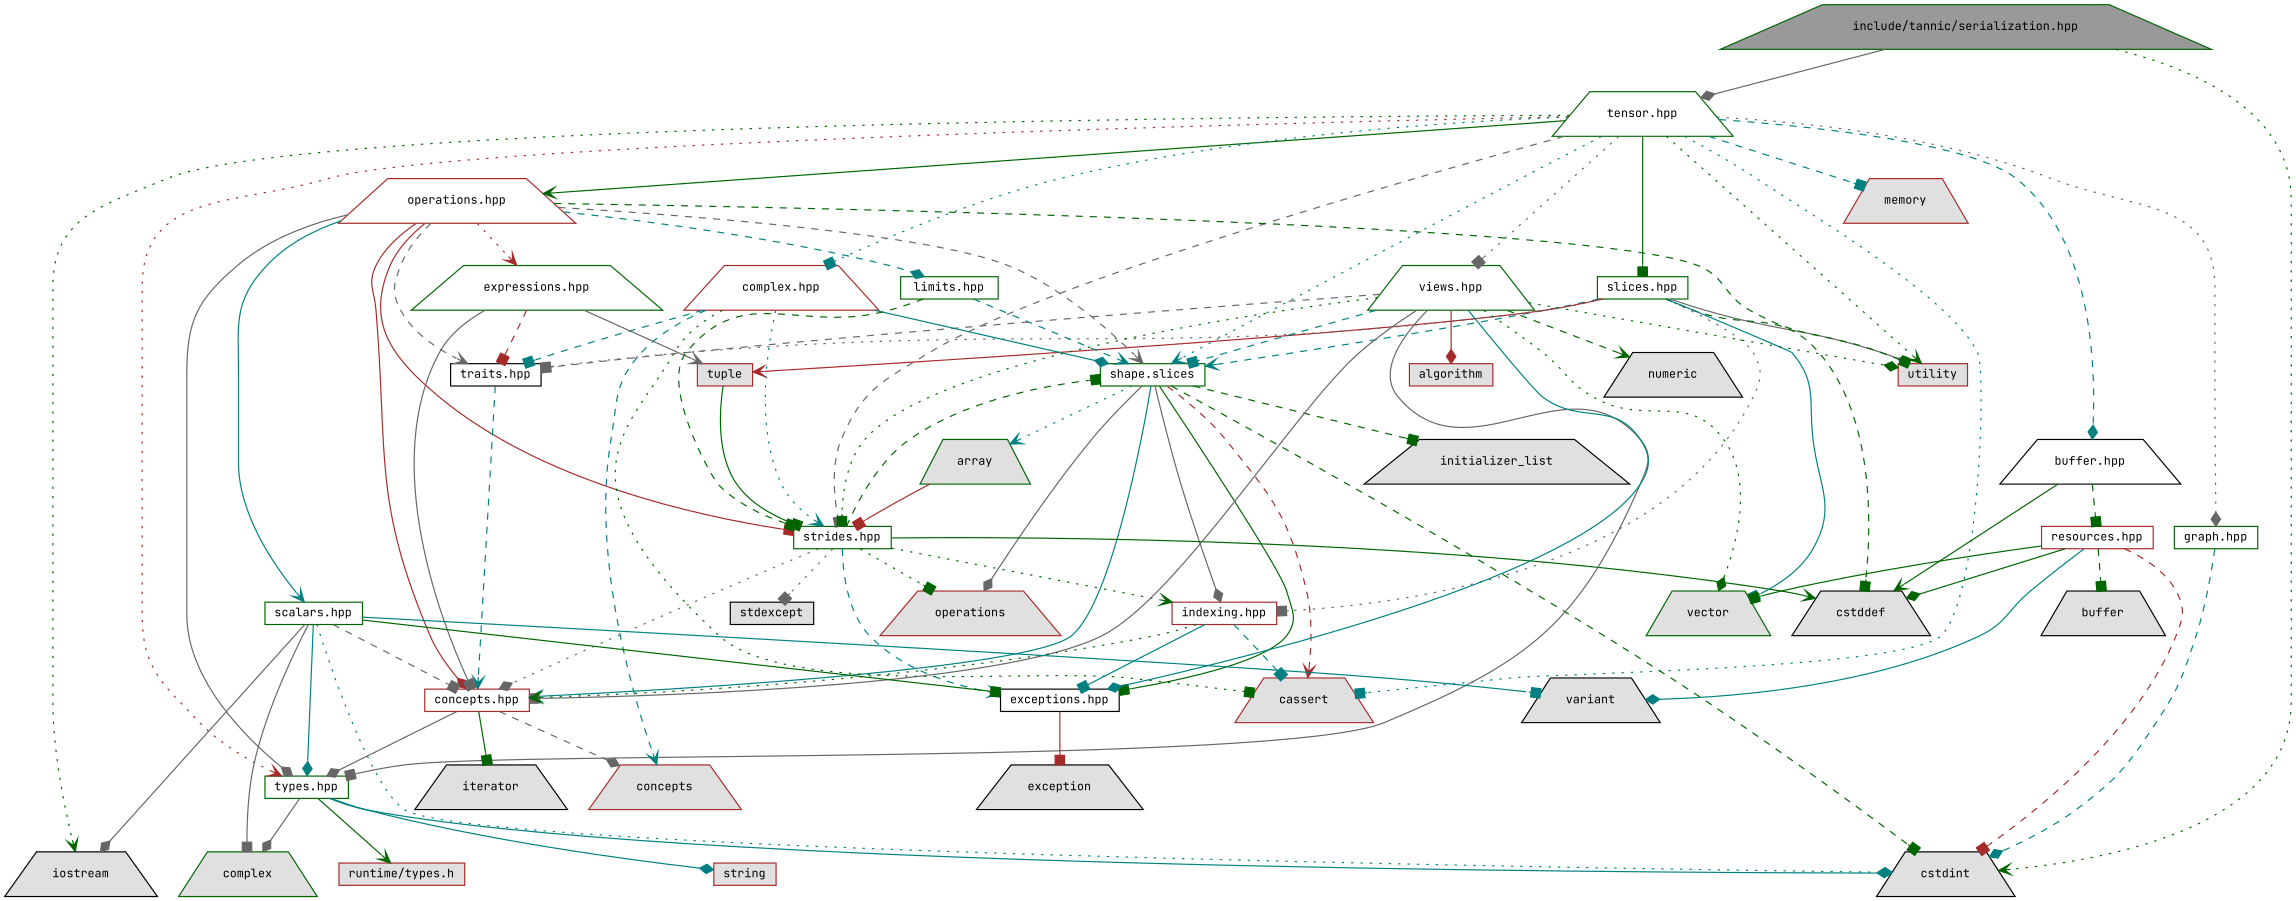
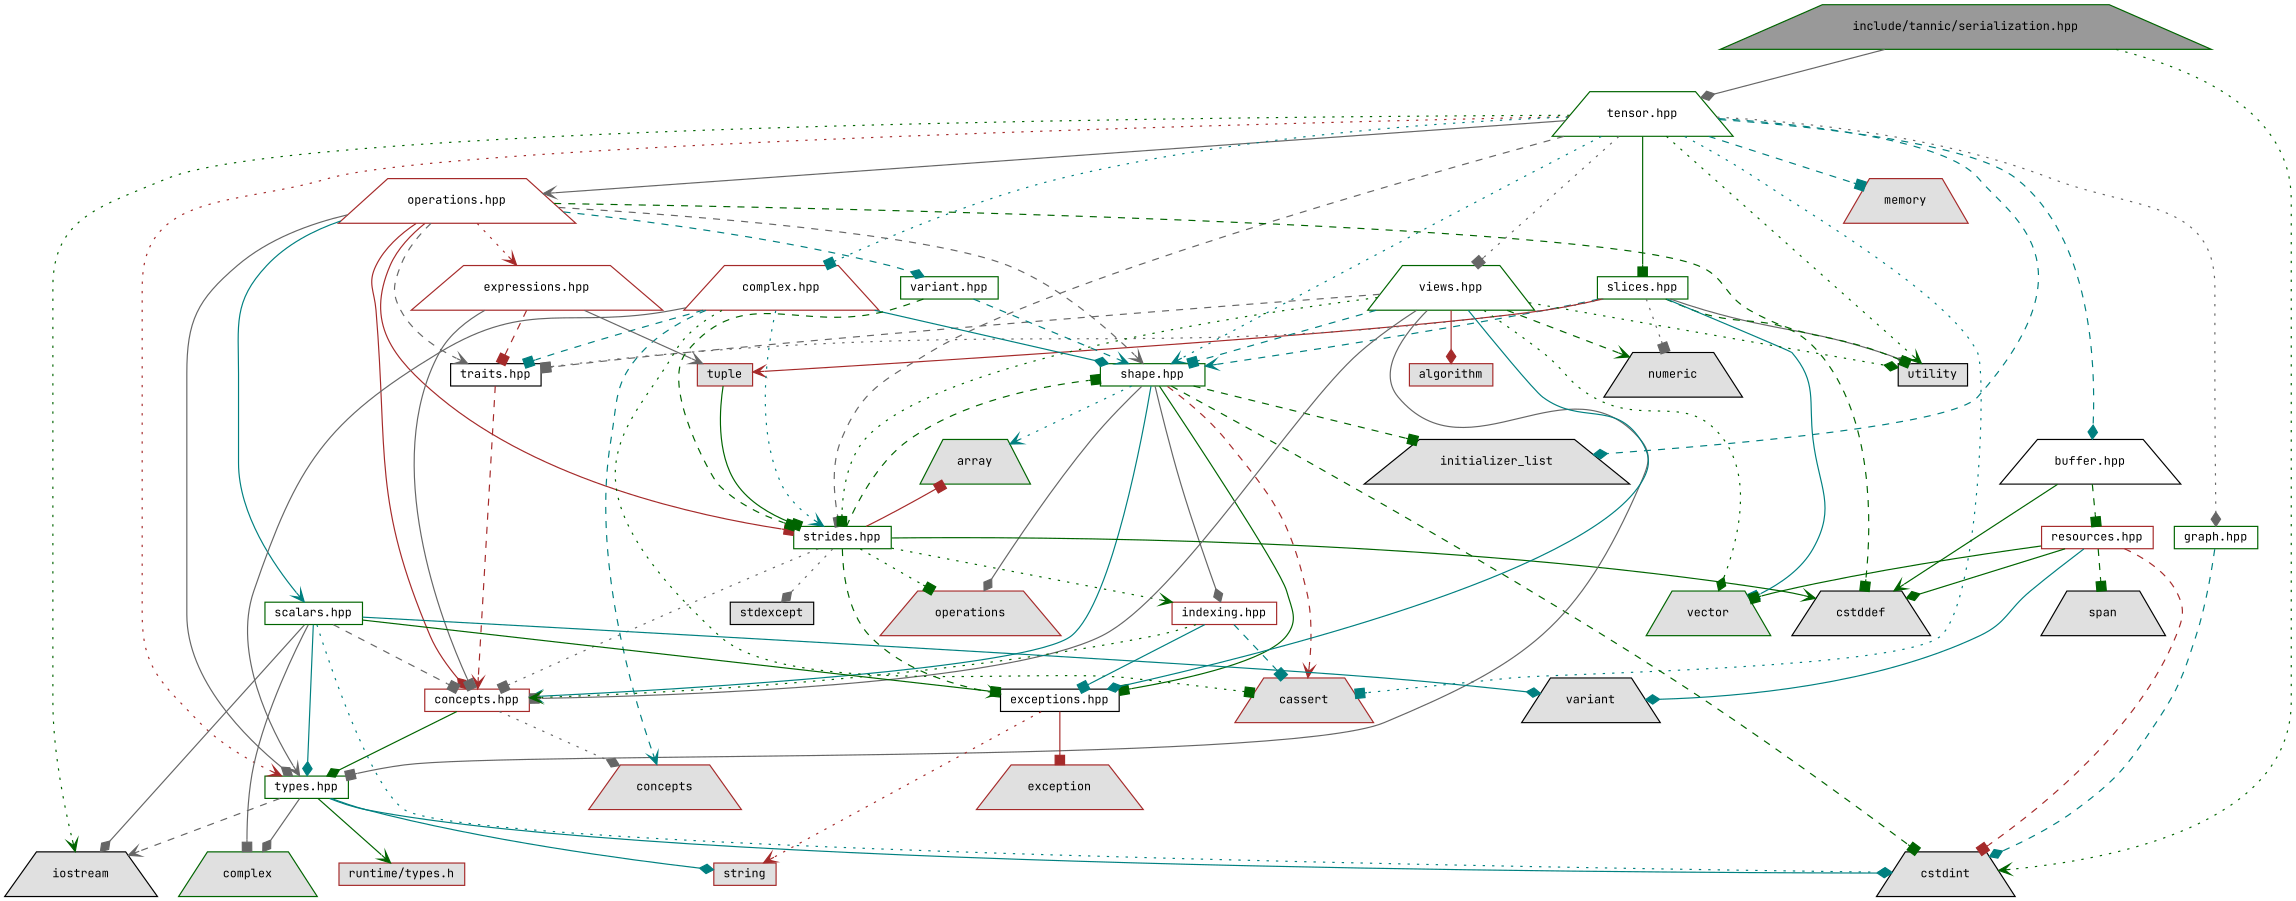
edge "tensor.hpp" -> "operations.hpp": color darkgreen -> gray40
node "expressions.hpp": color darkgreen -> brown
node "limits.hpp": label "limits.hpp" -> "variant.hpp"
edge "tensor.hpp" -> "initializer_list": added
node "shape.slices": label "shape.slices" -> "shape.hpp"
node "utility": color brown -> black
edge "complex.hpp" -> "types.hpp": added
edge "array" -> "strides.hpp": reversed
edge "slices.hpp" -> "indexing.hpp": now "slices.hpp" -> "numeric"
edge "traits.hpp" -> "concepts.hpp": color teal -> brown
edge "strides.hpp" -> "stdexcept": arrowhead box -> diamond
node "buffer": label "buffer" -> "span"
edge "strides.hpp" -> "concepts.hpp": arrowhead diamond -> box
edge "scalars.hpp" -> "variant": arrowhead box -> diamond
edge "strides.hpp" -> "exceptions.hpp": color teal -> darkgreen
edge "concepts.hpp" -> "concepts": style dashed -> dotted
edge "concepts.hpp" -> "types.hpp": color gray40 -> darkgreen
edge "exceptions.hpp" -> "string": added
node "iterator": removed
node "exception": color black -> brown
edge "types.hpp" -> "iostream": added
